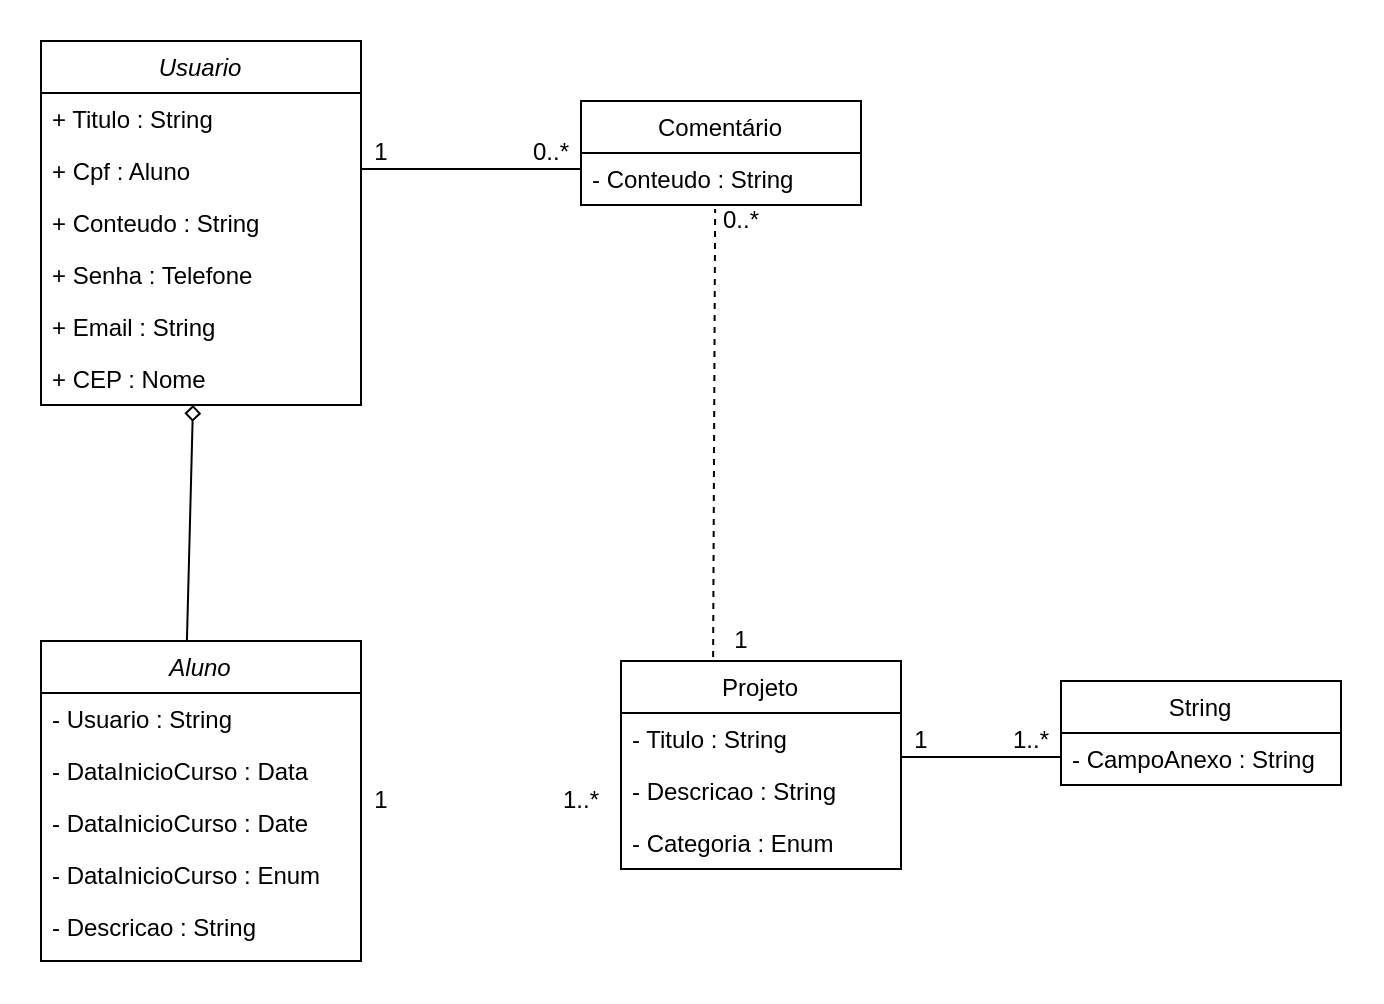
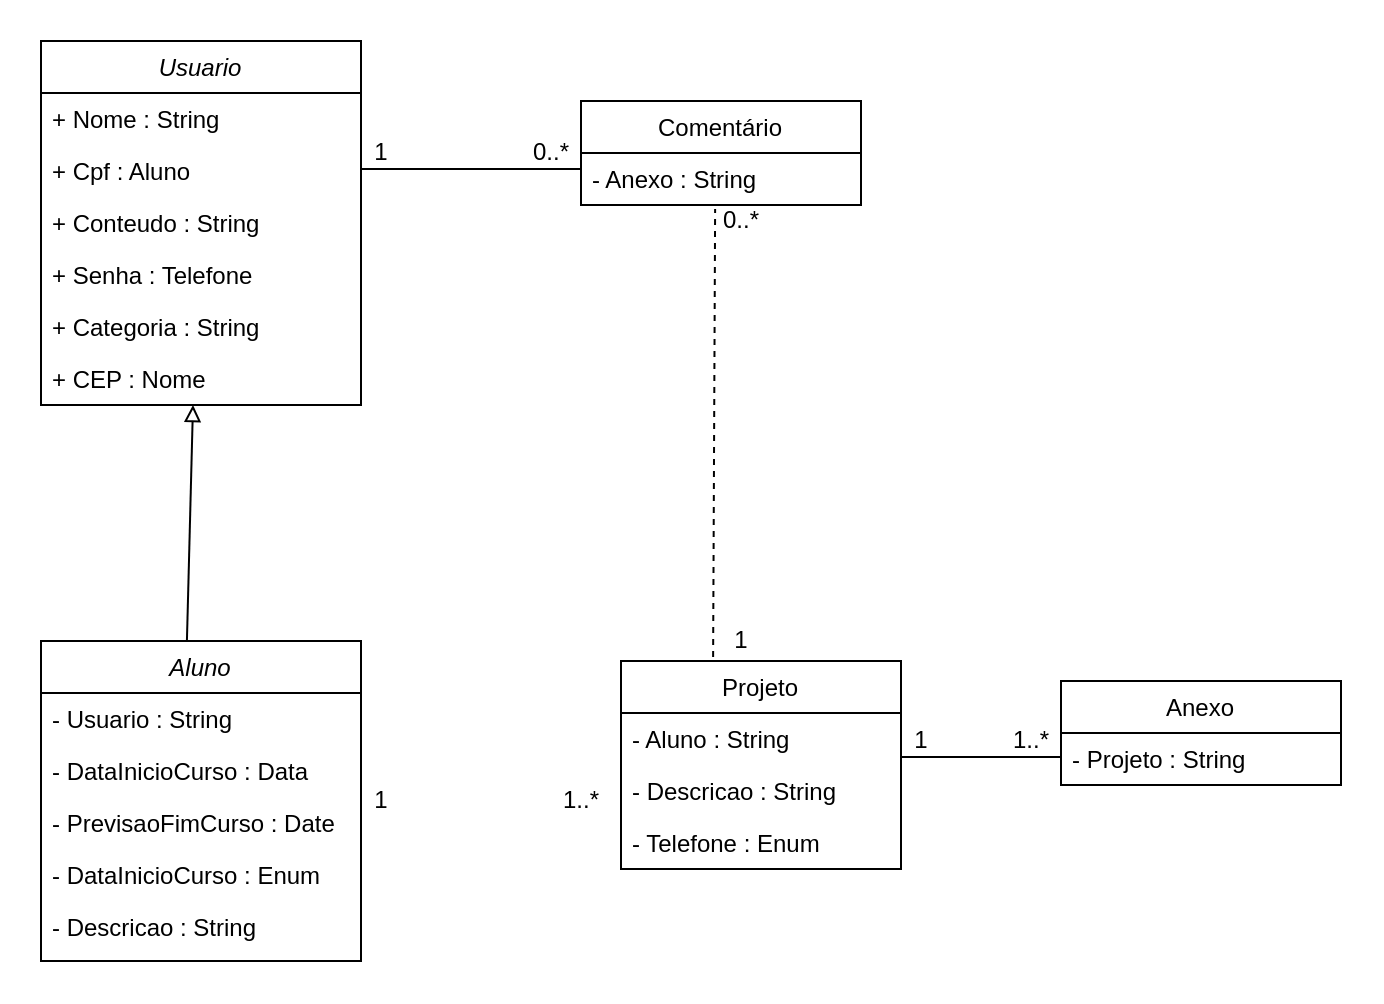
node "+ Titulo : String": label "+ Titulo : String" -> "+ Nome : String"
node "- Conteudo : String": label "- Conteudo : String" -> "- Anexo : String"
node "+ Email : String": label "+ Email : String" -> "+ Categoria : String"
edge "Aluno" -> "+ CEP : Nome": arrowhead diamond -> block
node "String": label "String" -> "Anexo"
node "- Titulo : String": label "- Titulo : String" -> "- Aluno : String"
node "- CampoAnexo : String": label "- CampoAnexo : String" -> "- Projeto : String"
node "- DataInicioCurso : Date": label "- DataInicioCurso : Date" -> "- PrevisaoFimCurso : Date"
node "- Categoria : Enum": label "- Categoria : Enum" -> "- Telefone : Enum"
